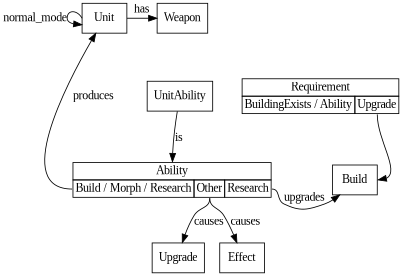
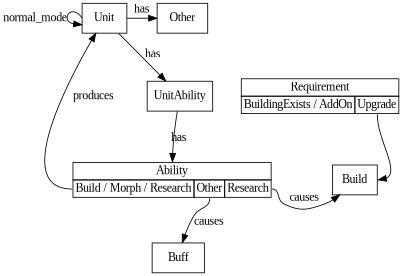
node "Weapon": label "Weapon" -> "Other"
edge "Unit" -> "UnitAbility": added, label "has"
node "Requirement": text "BuildingExists / Ability" -> "BuildingExists / AddOn"
edge "UnitAbility" -> "Ability": label "is" -> "has"
edge "Ability" -> "Build": label "upgrades" -> "causes"
node "Upgrade": label "Upgrade" -> "Buff"
node "Effect": removed
